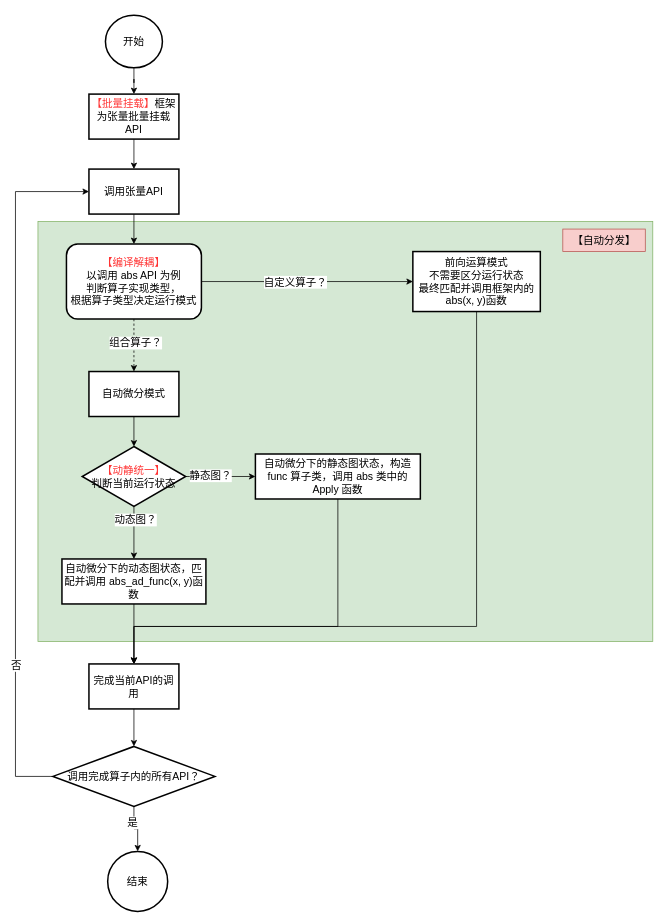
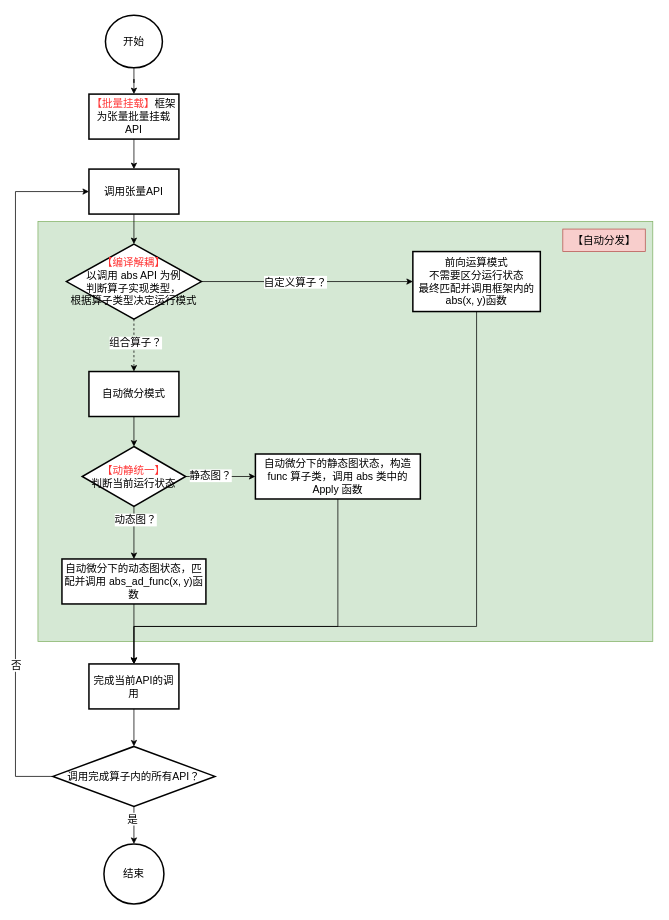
node "【编译解耦】以调用 abs API 为例判断算子实现类型，根据算子类型决定运行模式": shape rounded rectangle -> diamond
node "结束": moved (138, 882) -> (134, 874)
